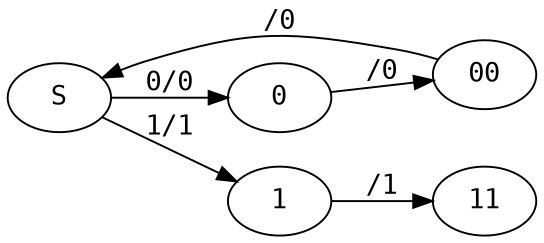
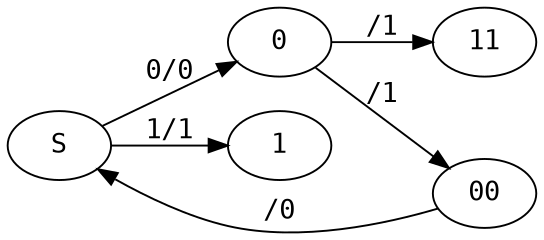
edge "0" -> "00": label "/0" -> "/1"
edge "1" -> "11": now "0" -> "11"
